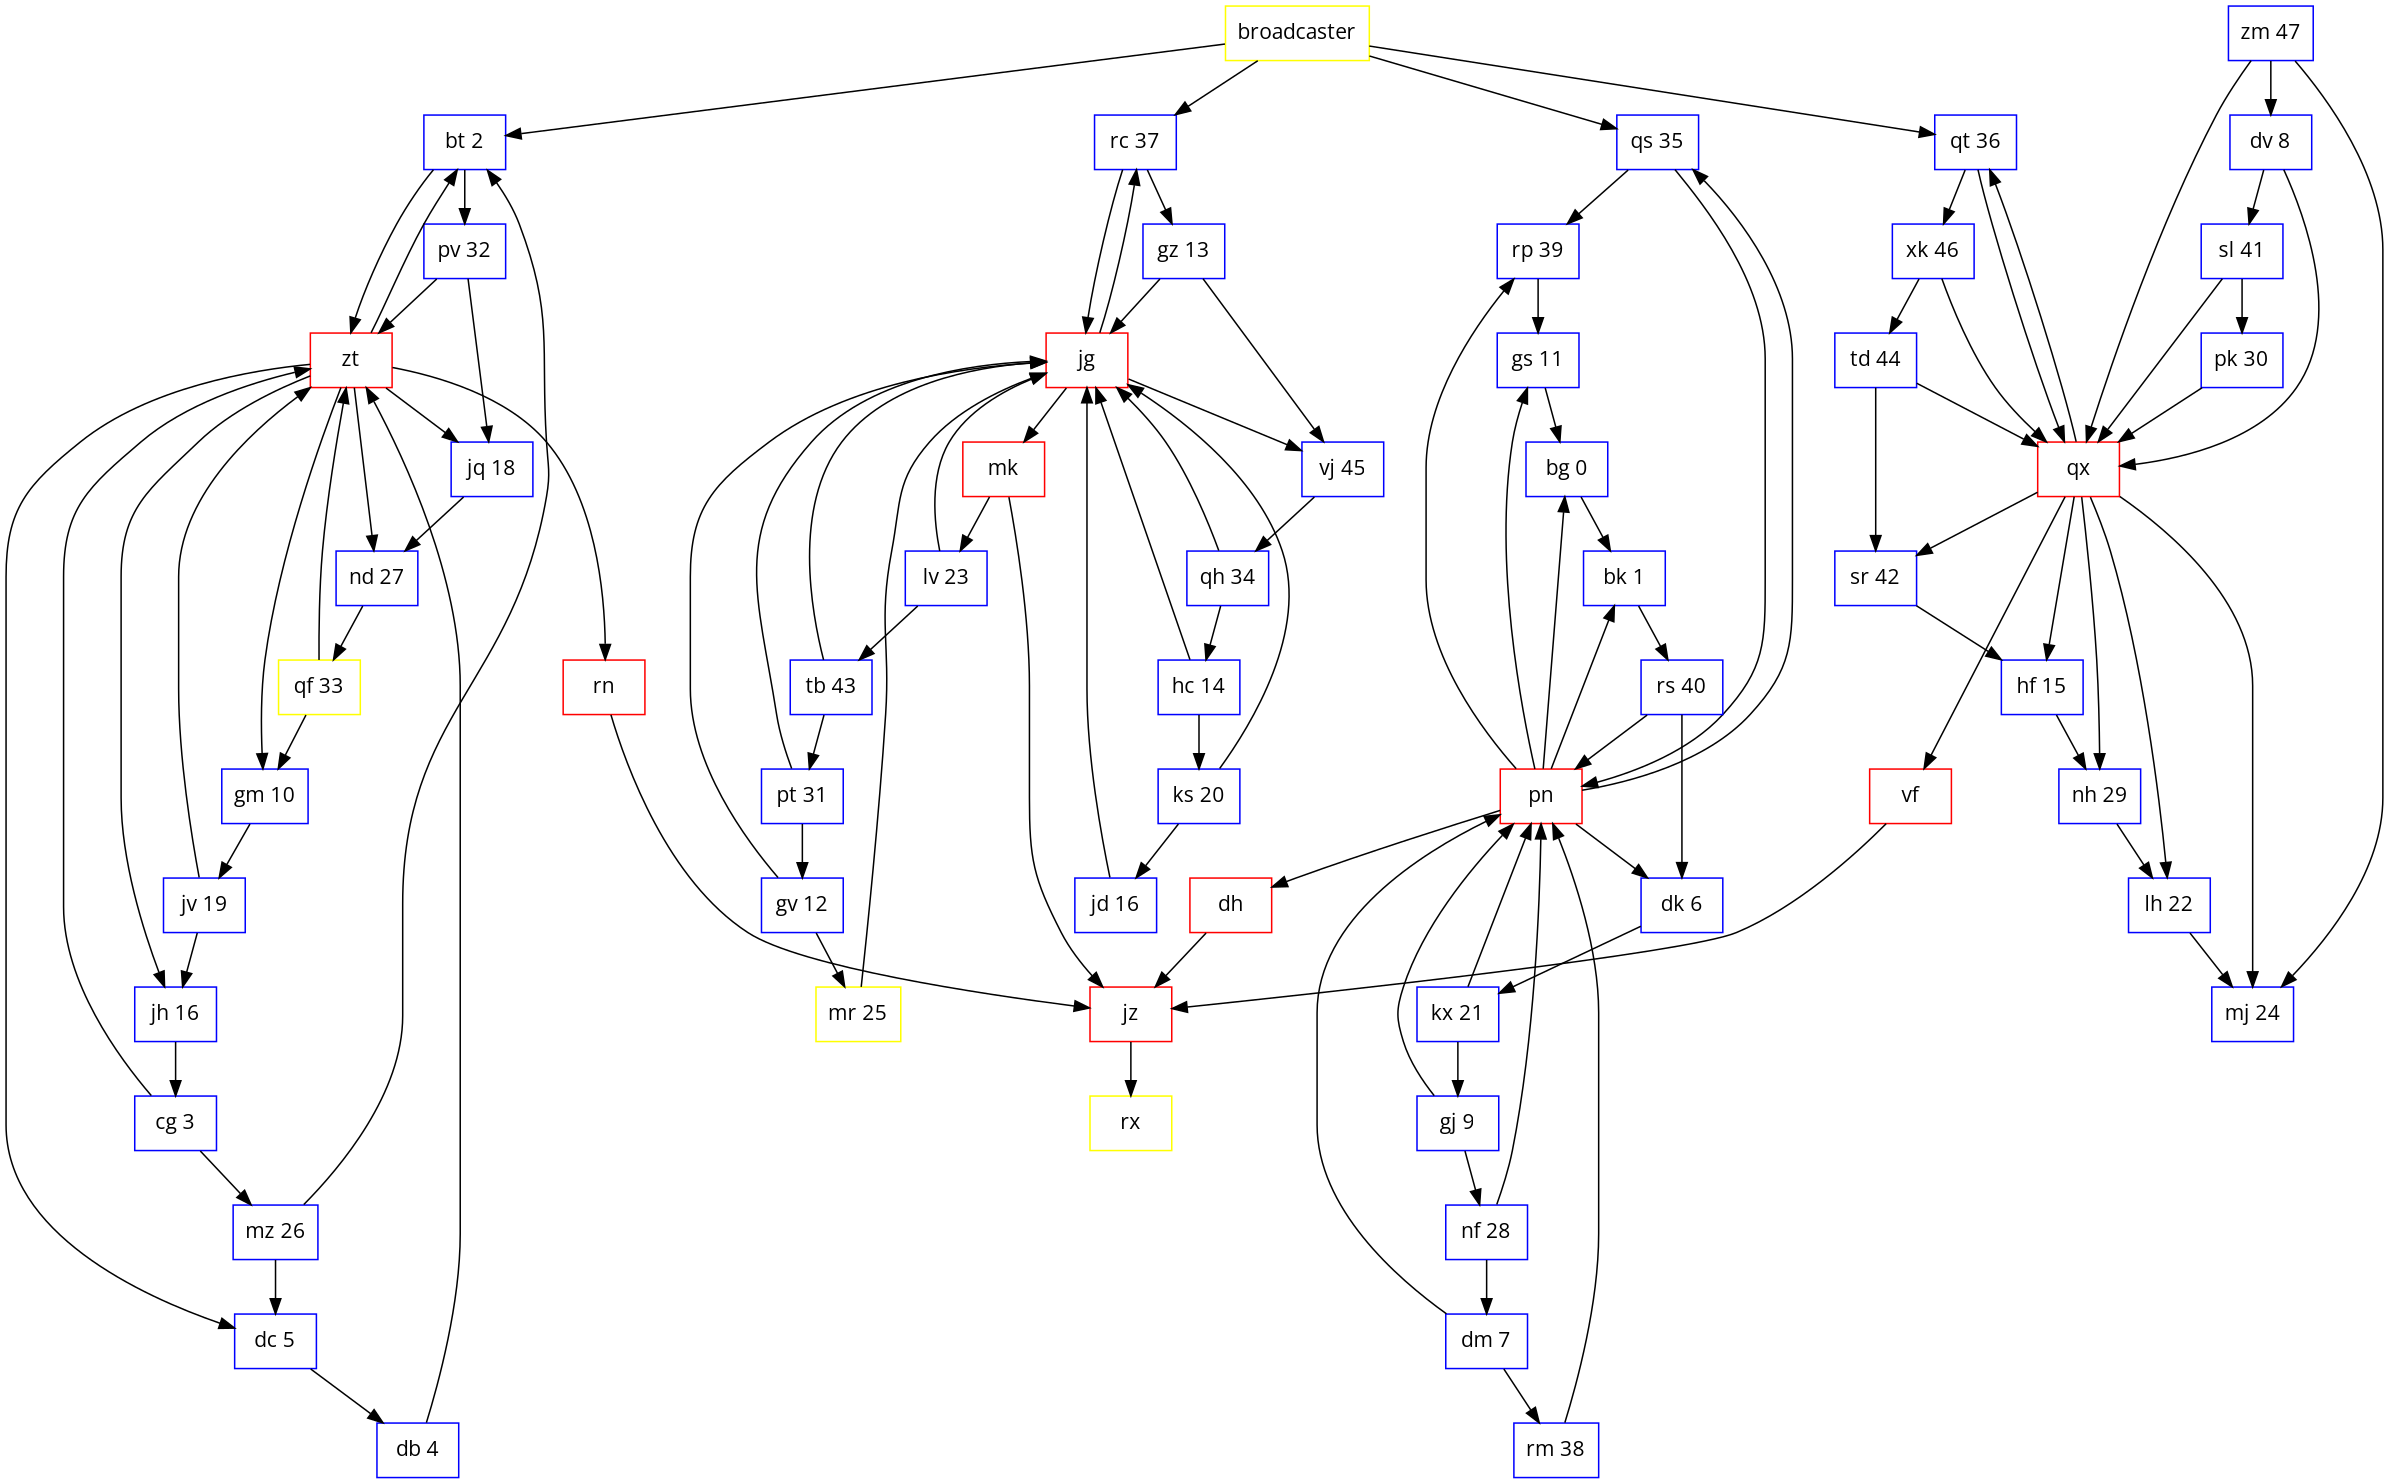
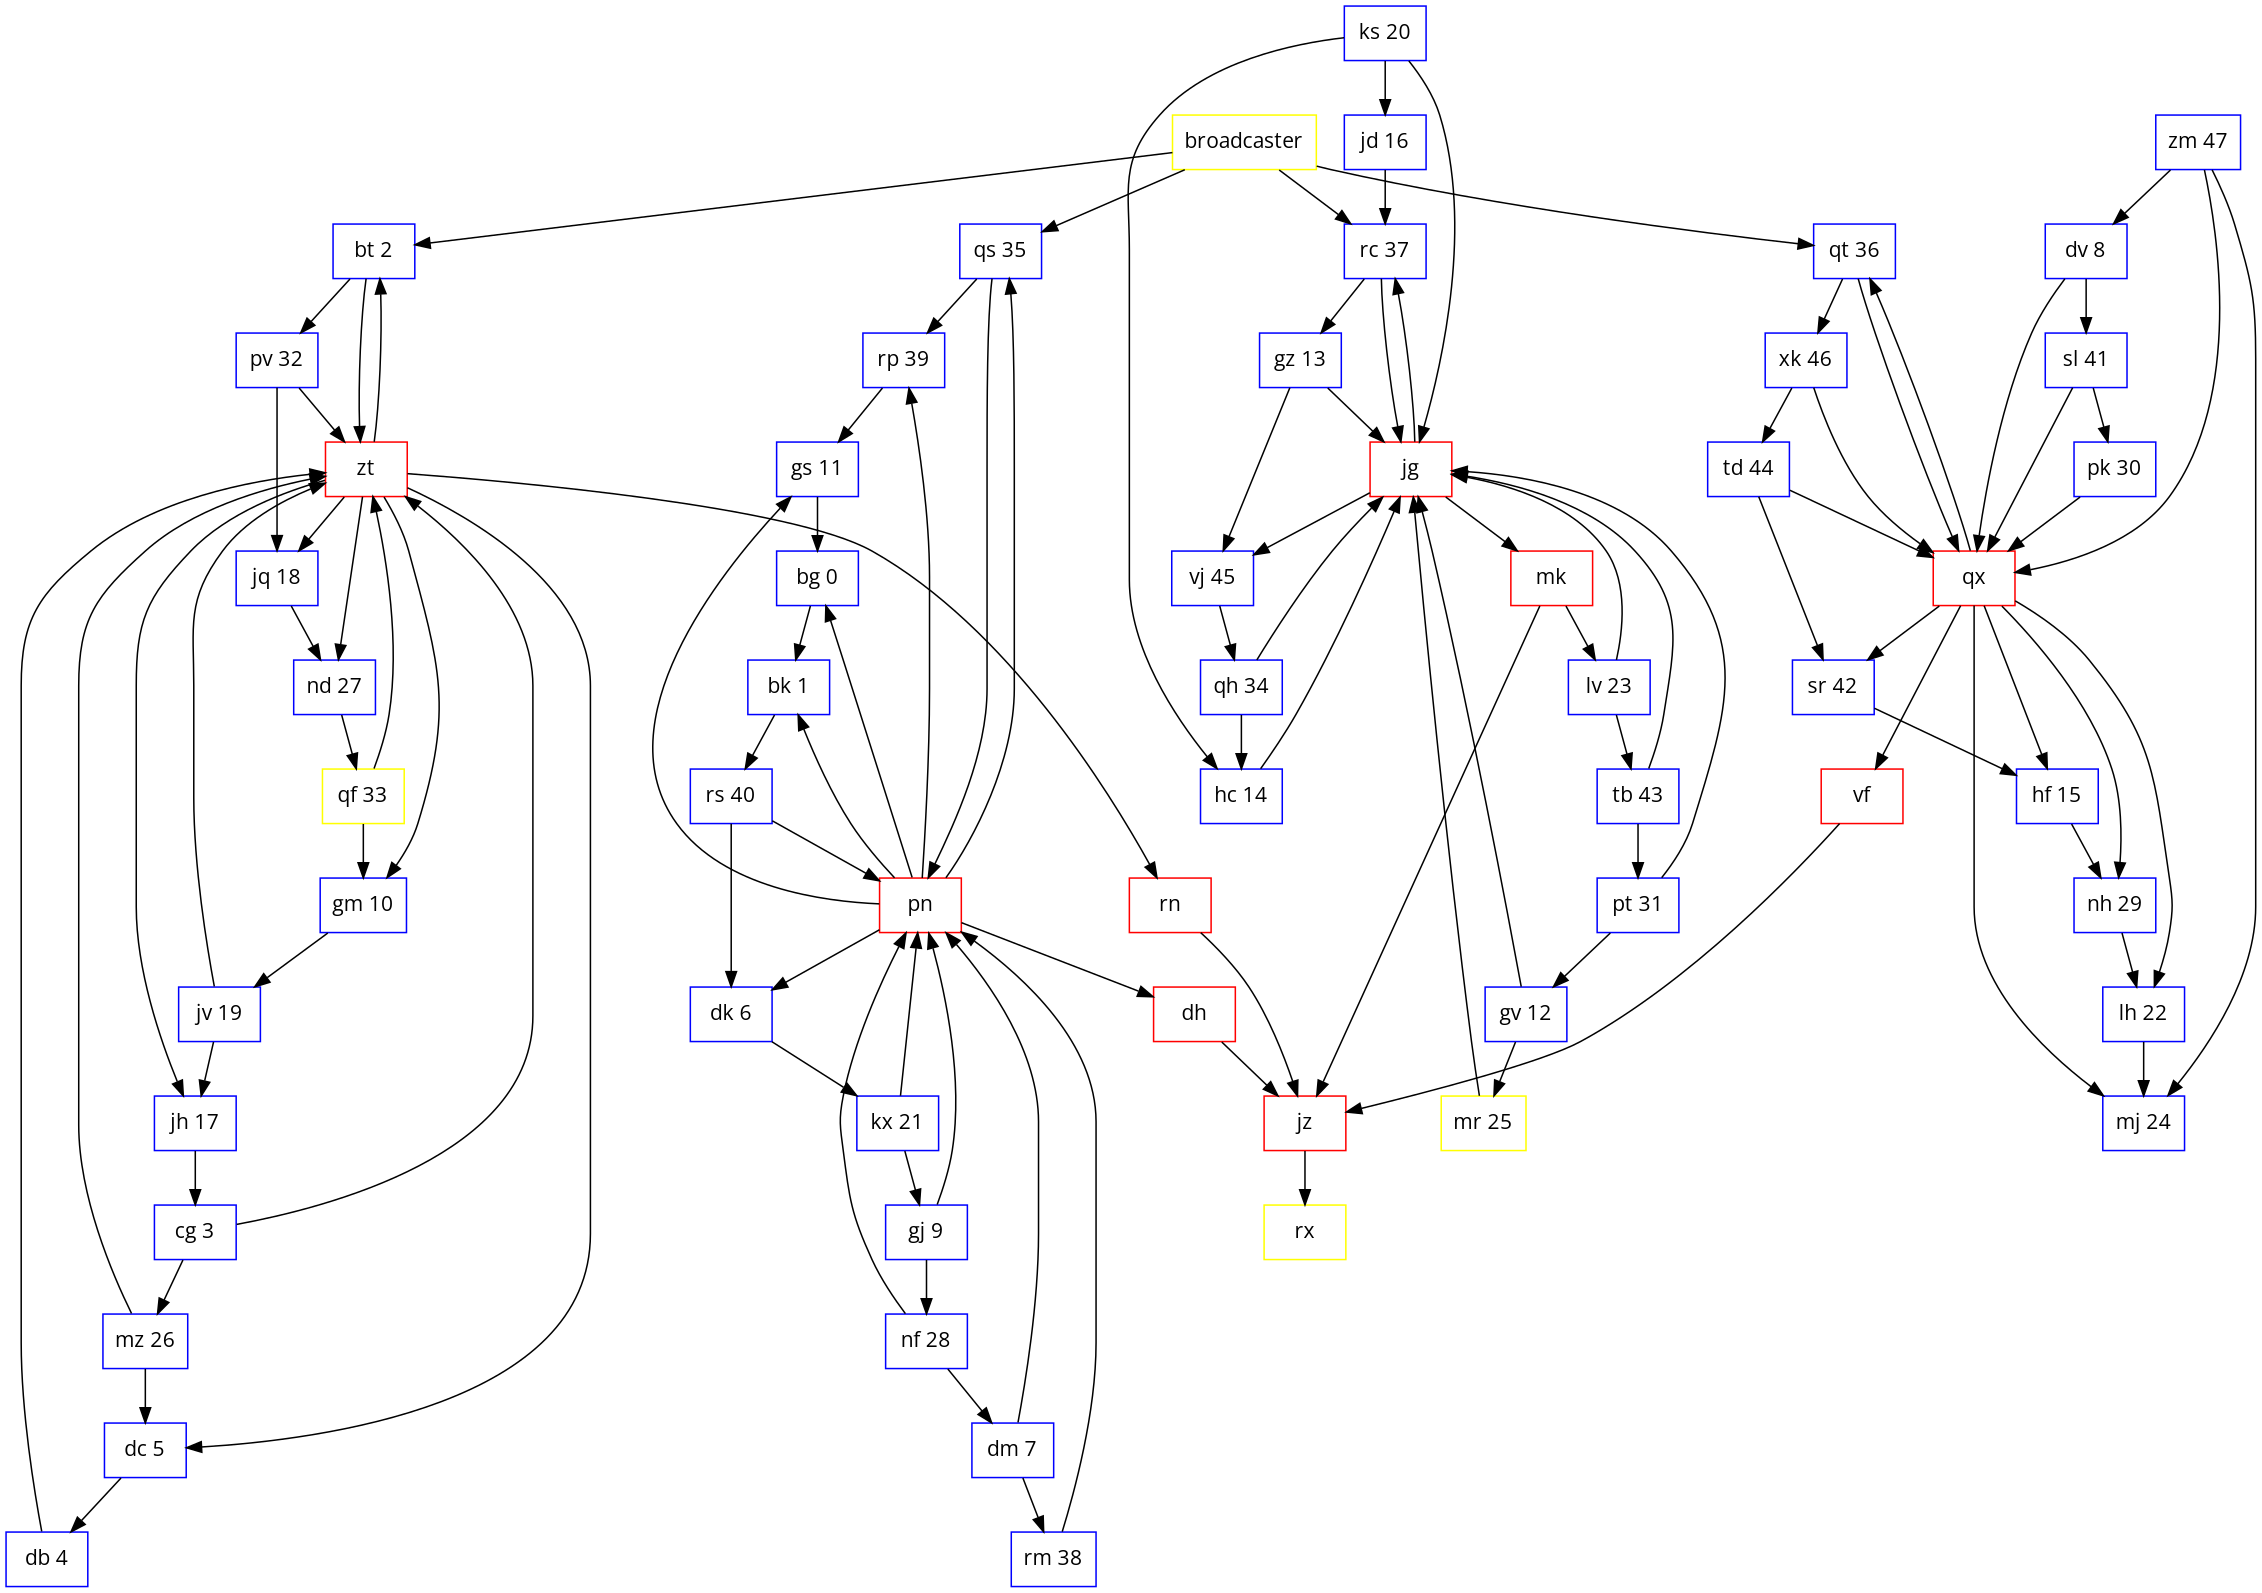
edge "jd 16" -> "jg": now "jd 16" -> "rc 37"
edge "mz 26" -> "bt 2": now "mz 26" -> "zt"
edge "hc 14" -> "ks 20": reversed
node "jh 16": label "jh 16" -> "jh 17"
